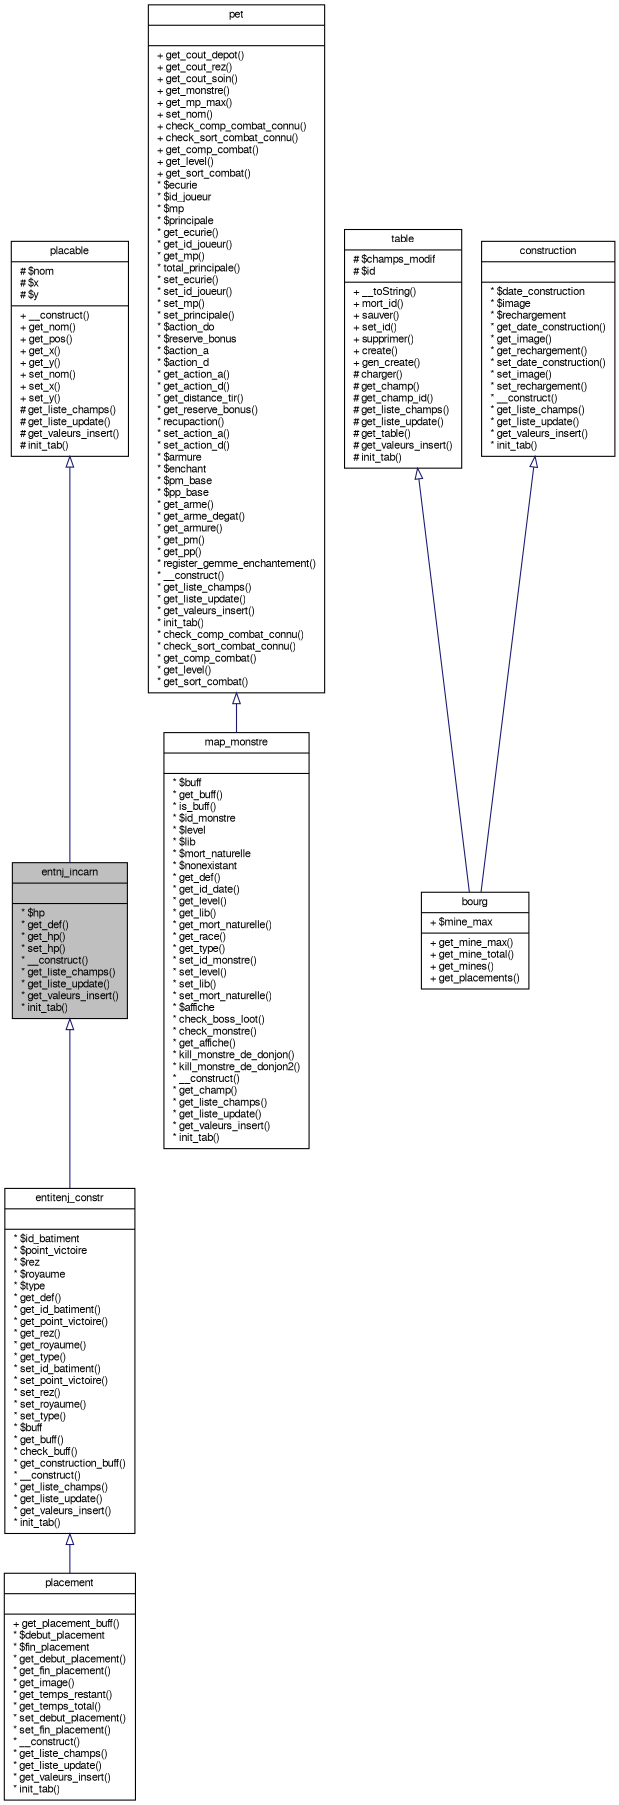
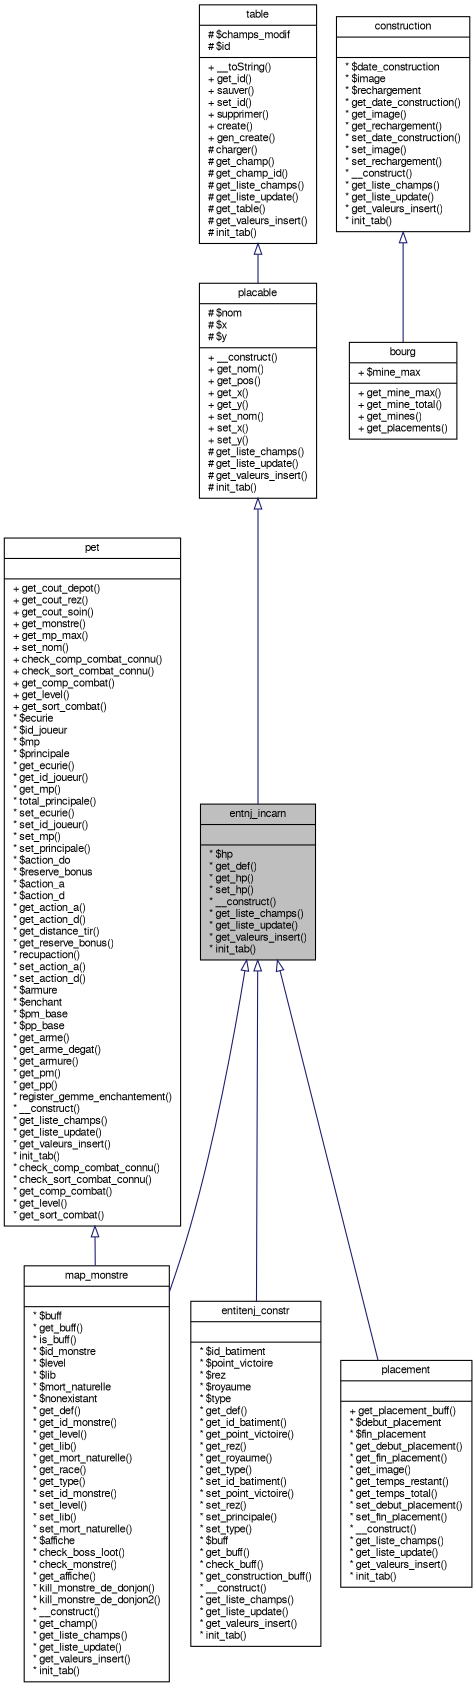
node "table": text "+ mort_id()" -> "+ get_id()"
edge "bourg" -> "table": now "placable" -> "table"
node "map_monstre": text "* get_id_date()" -> "* get_id_monstre()"
edge "map_monstre" -> "entnj_incarn": added
node "entitenj_constr": text "* set_royaume()" -> "* set_principale()"
edge "placement" -> "entitenj_constr": now "placement" -> "entnj_incarn"
